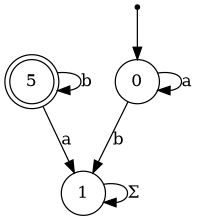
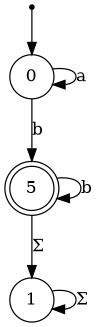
edge "0" -> "1": now "0" -> "5"
edge "5" -> "1": label "a" -> "Σ"
